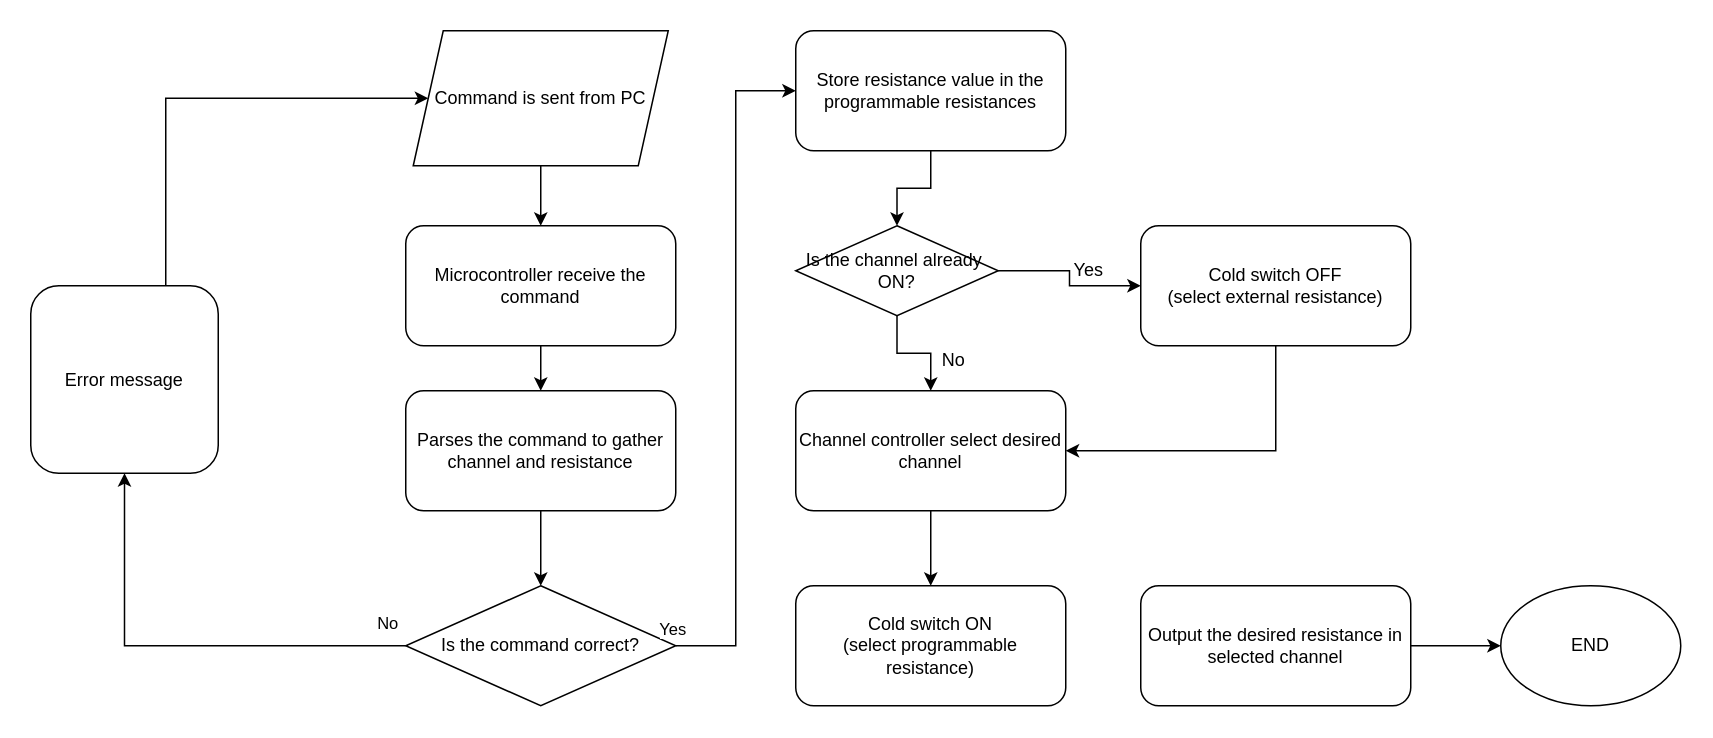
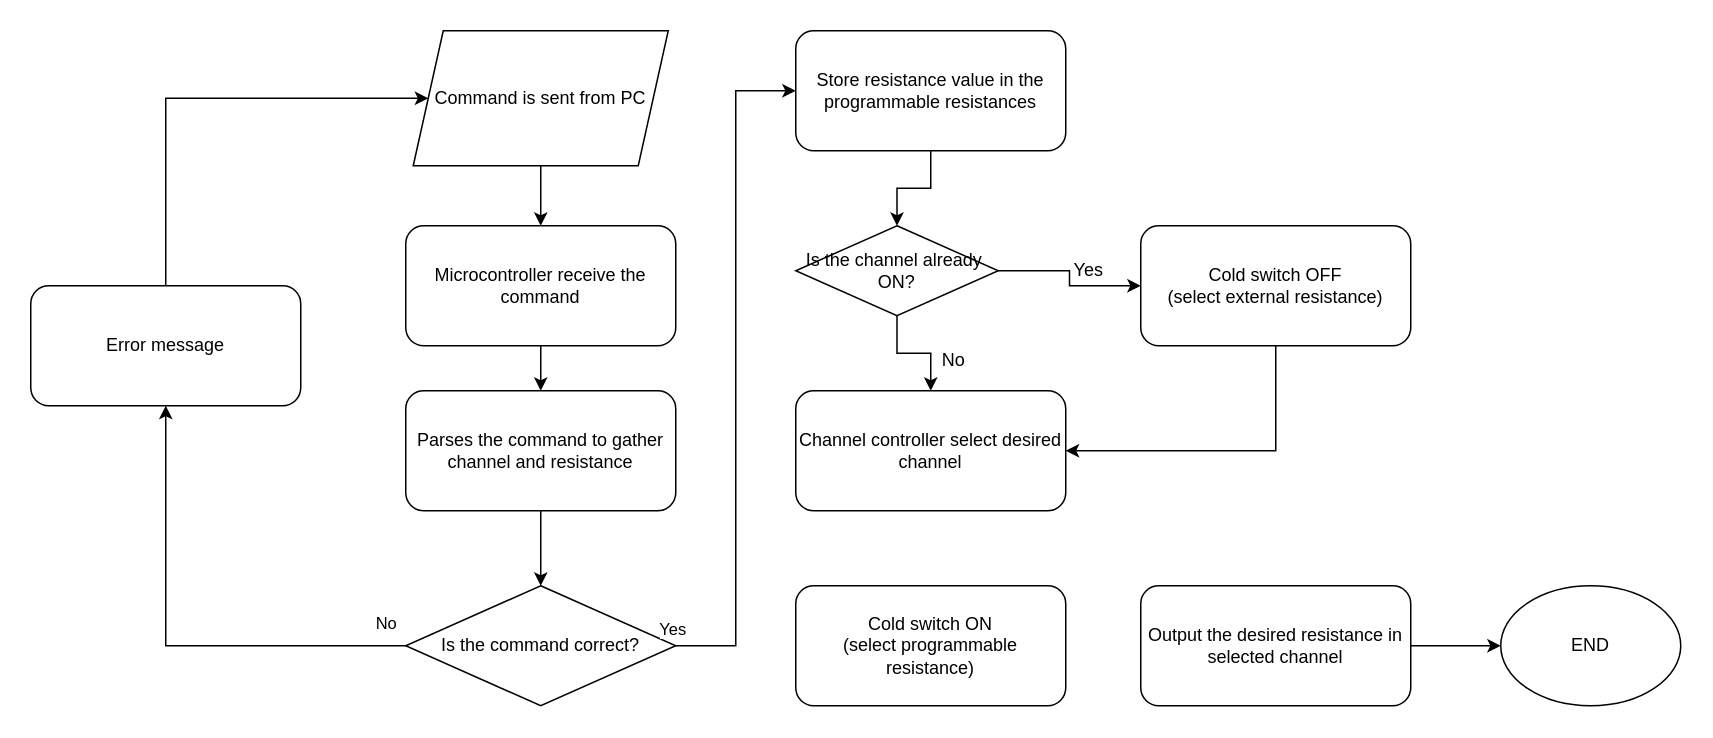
node "Error message": size 188x188 -> 270x120
edge "Channel controller select desired channel" -> "Cold switch ON (select programmable resistance)": removed
